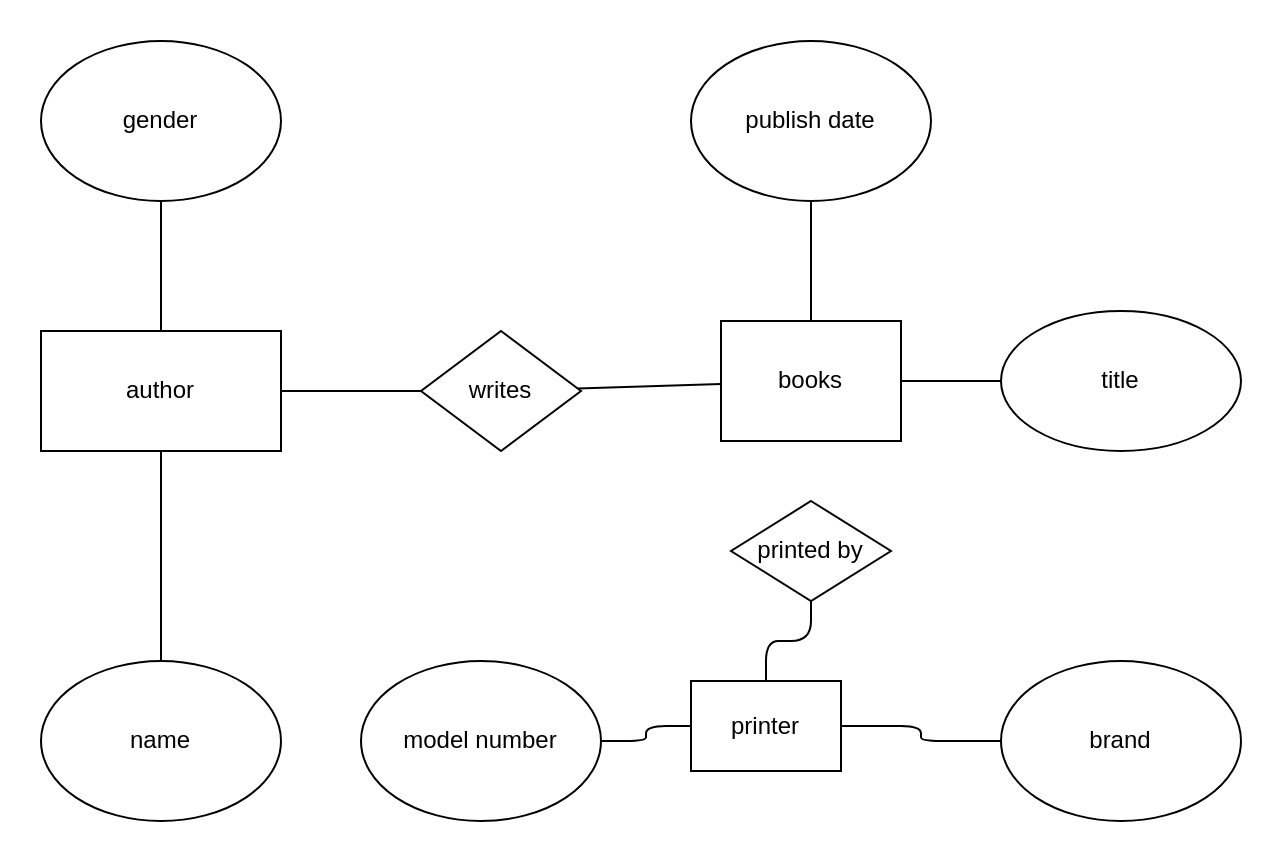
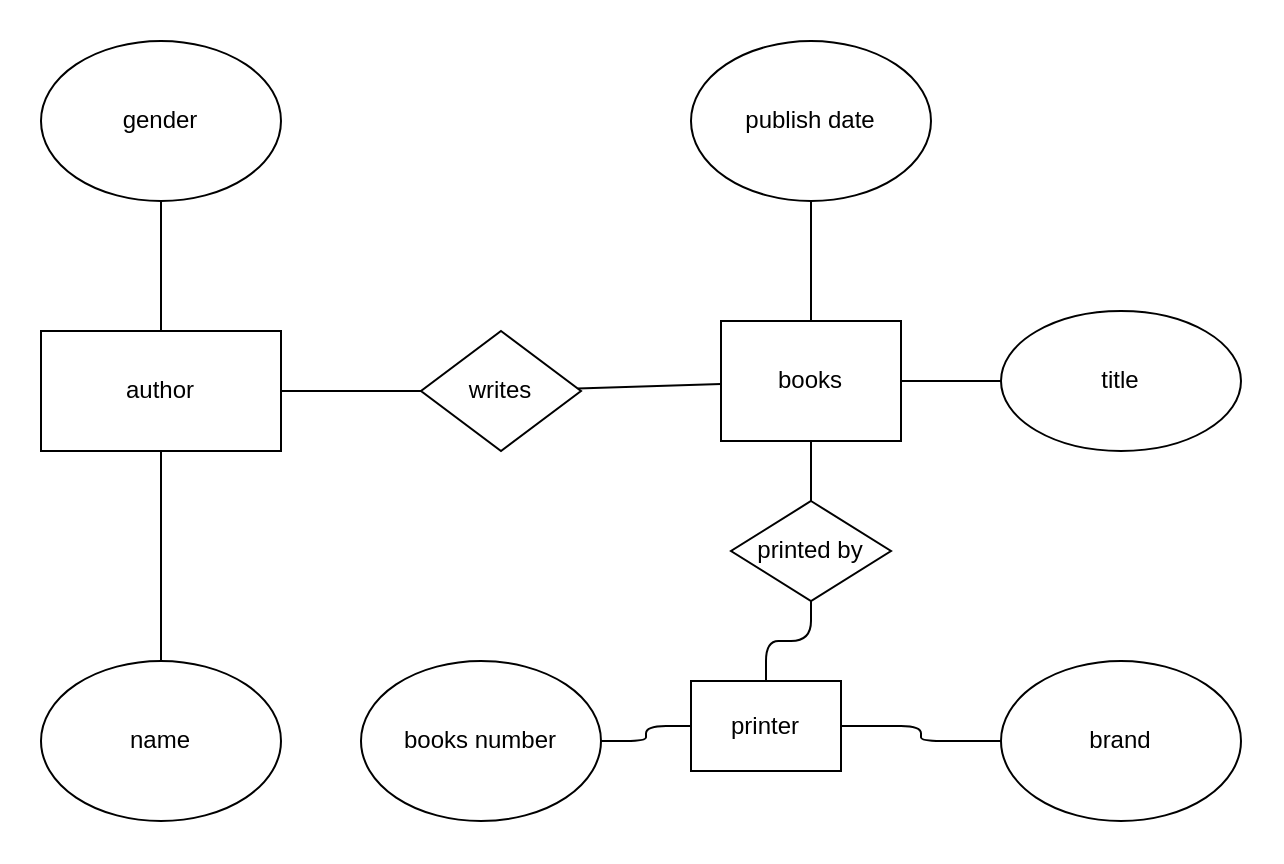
edge "books" -- "printed by": added
node "model number": label "model number" -> "books number"
